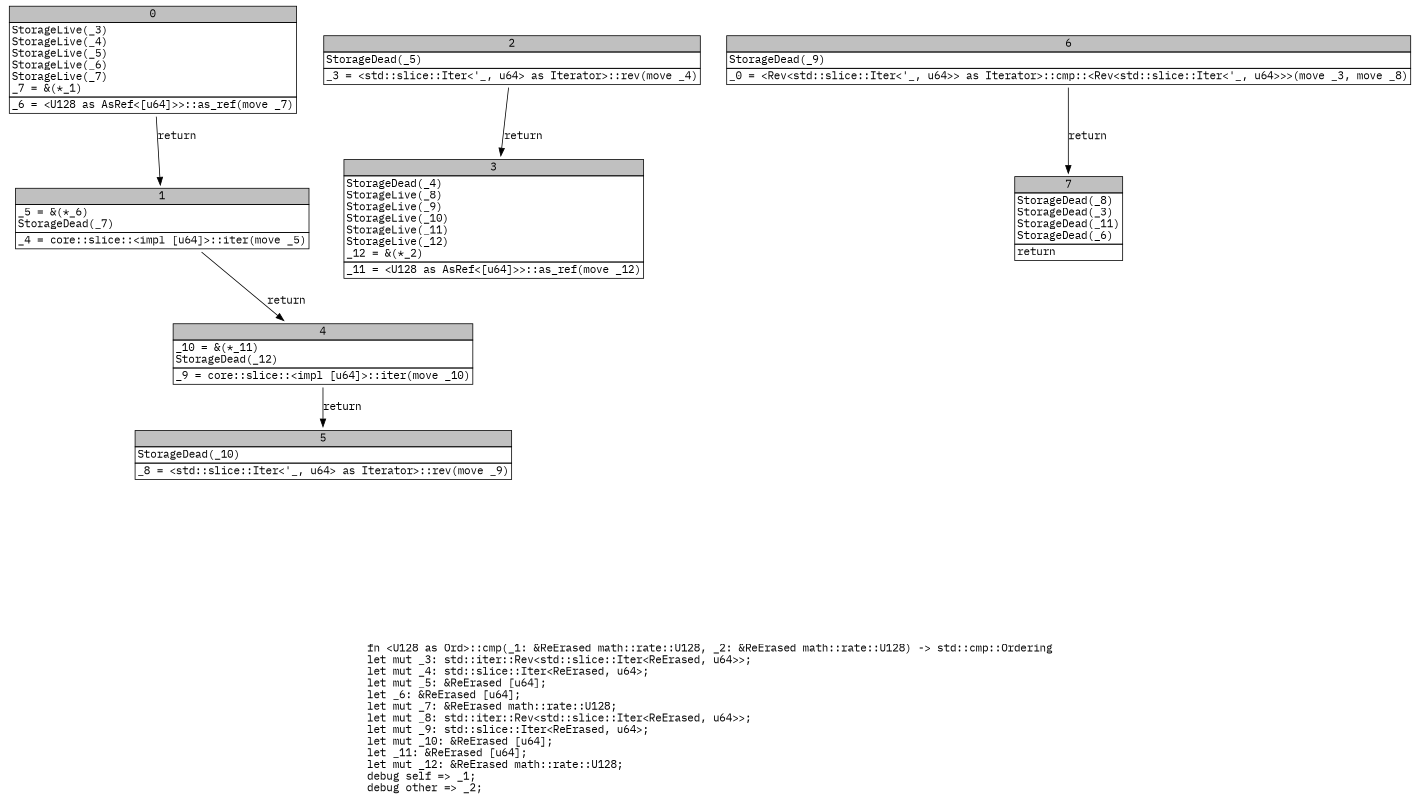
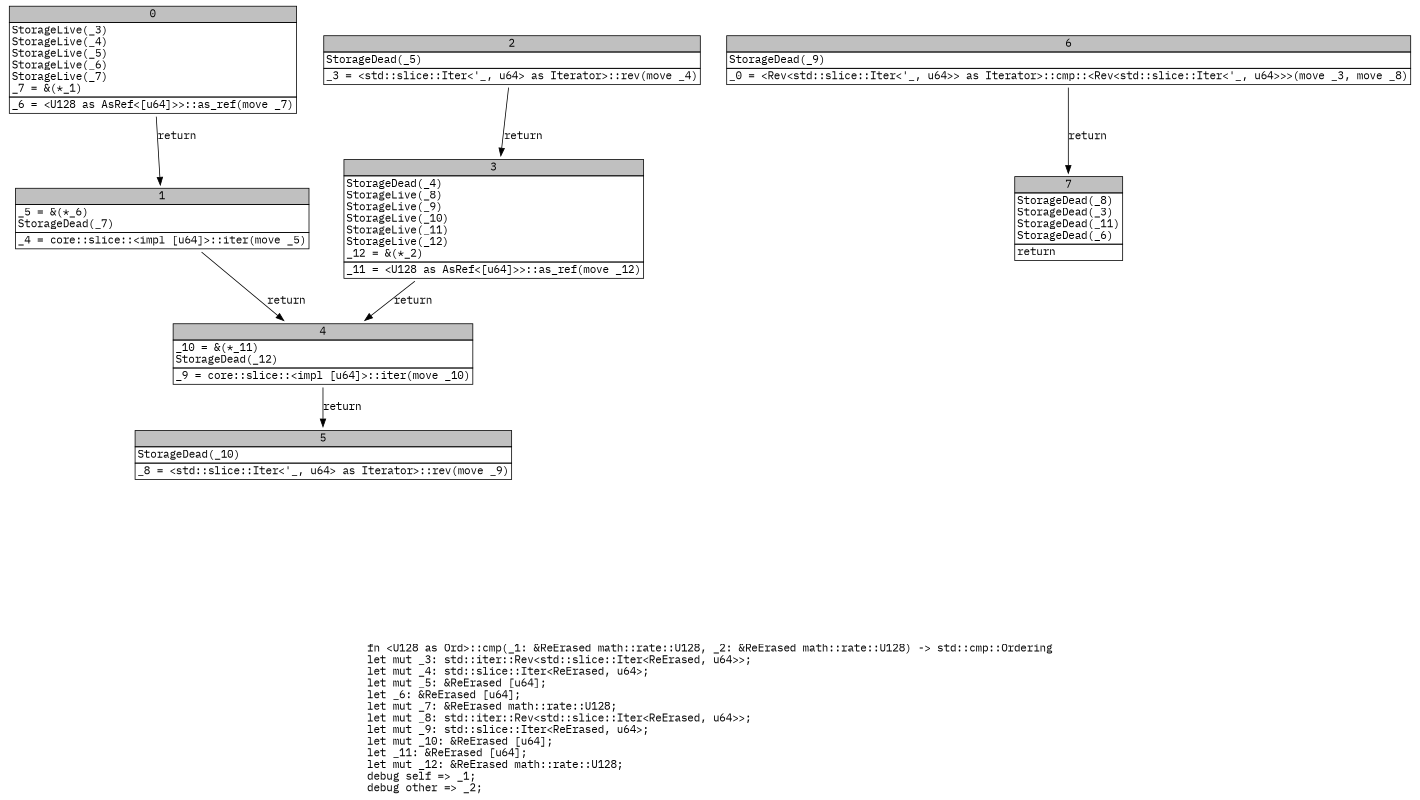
edge "3" -> "4": added, label "return"
